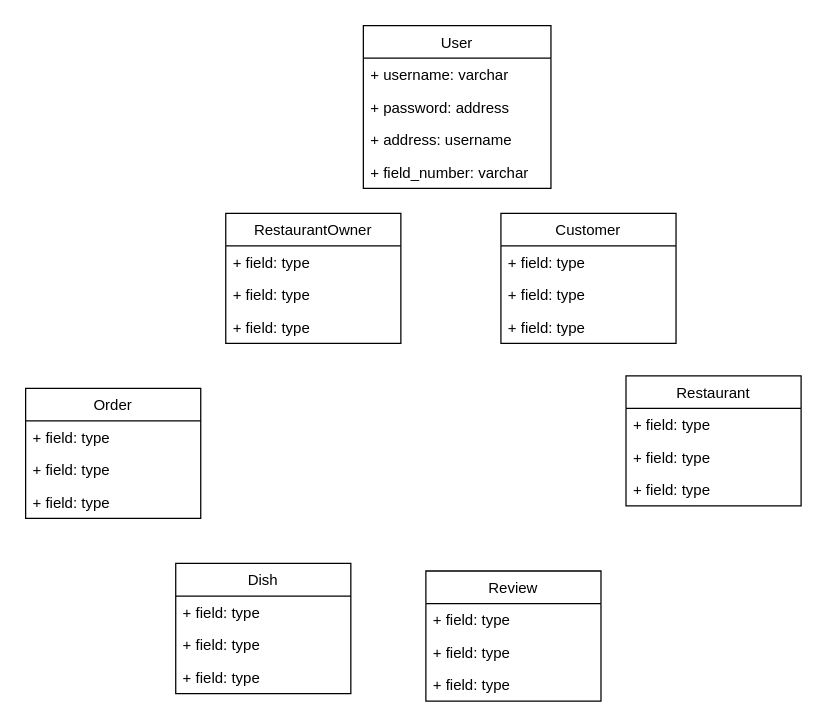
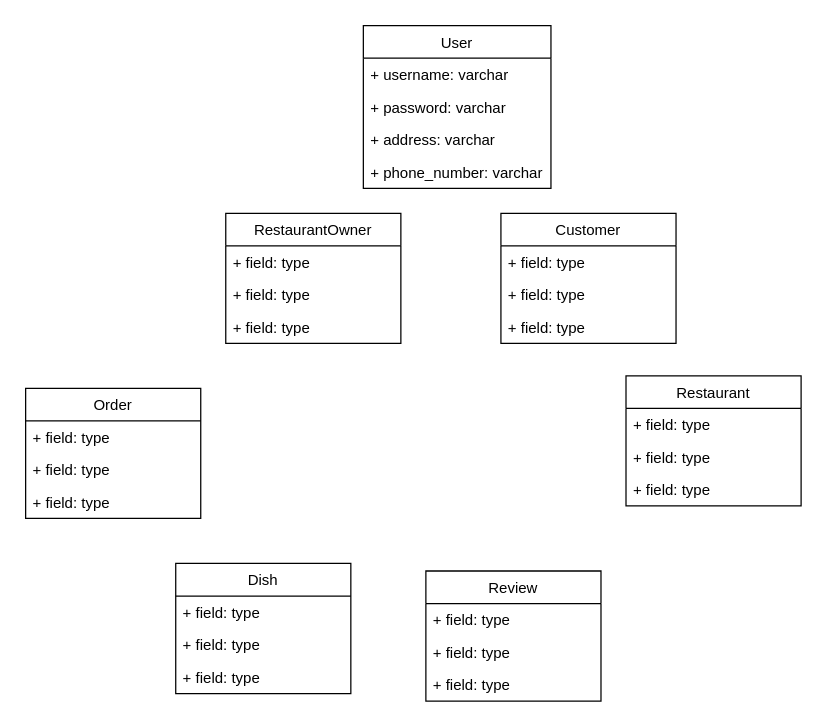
node "+ password: address": label "+ password: address" -> "+ password: varchar"
node "+ address: username": label "+ address: username" -> "+ address: varchar"
node "+ field_number: varchar": label "+ field_number: varchar" -> "+ phone_number: varchar"
